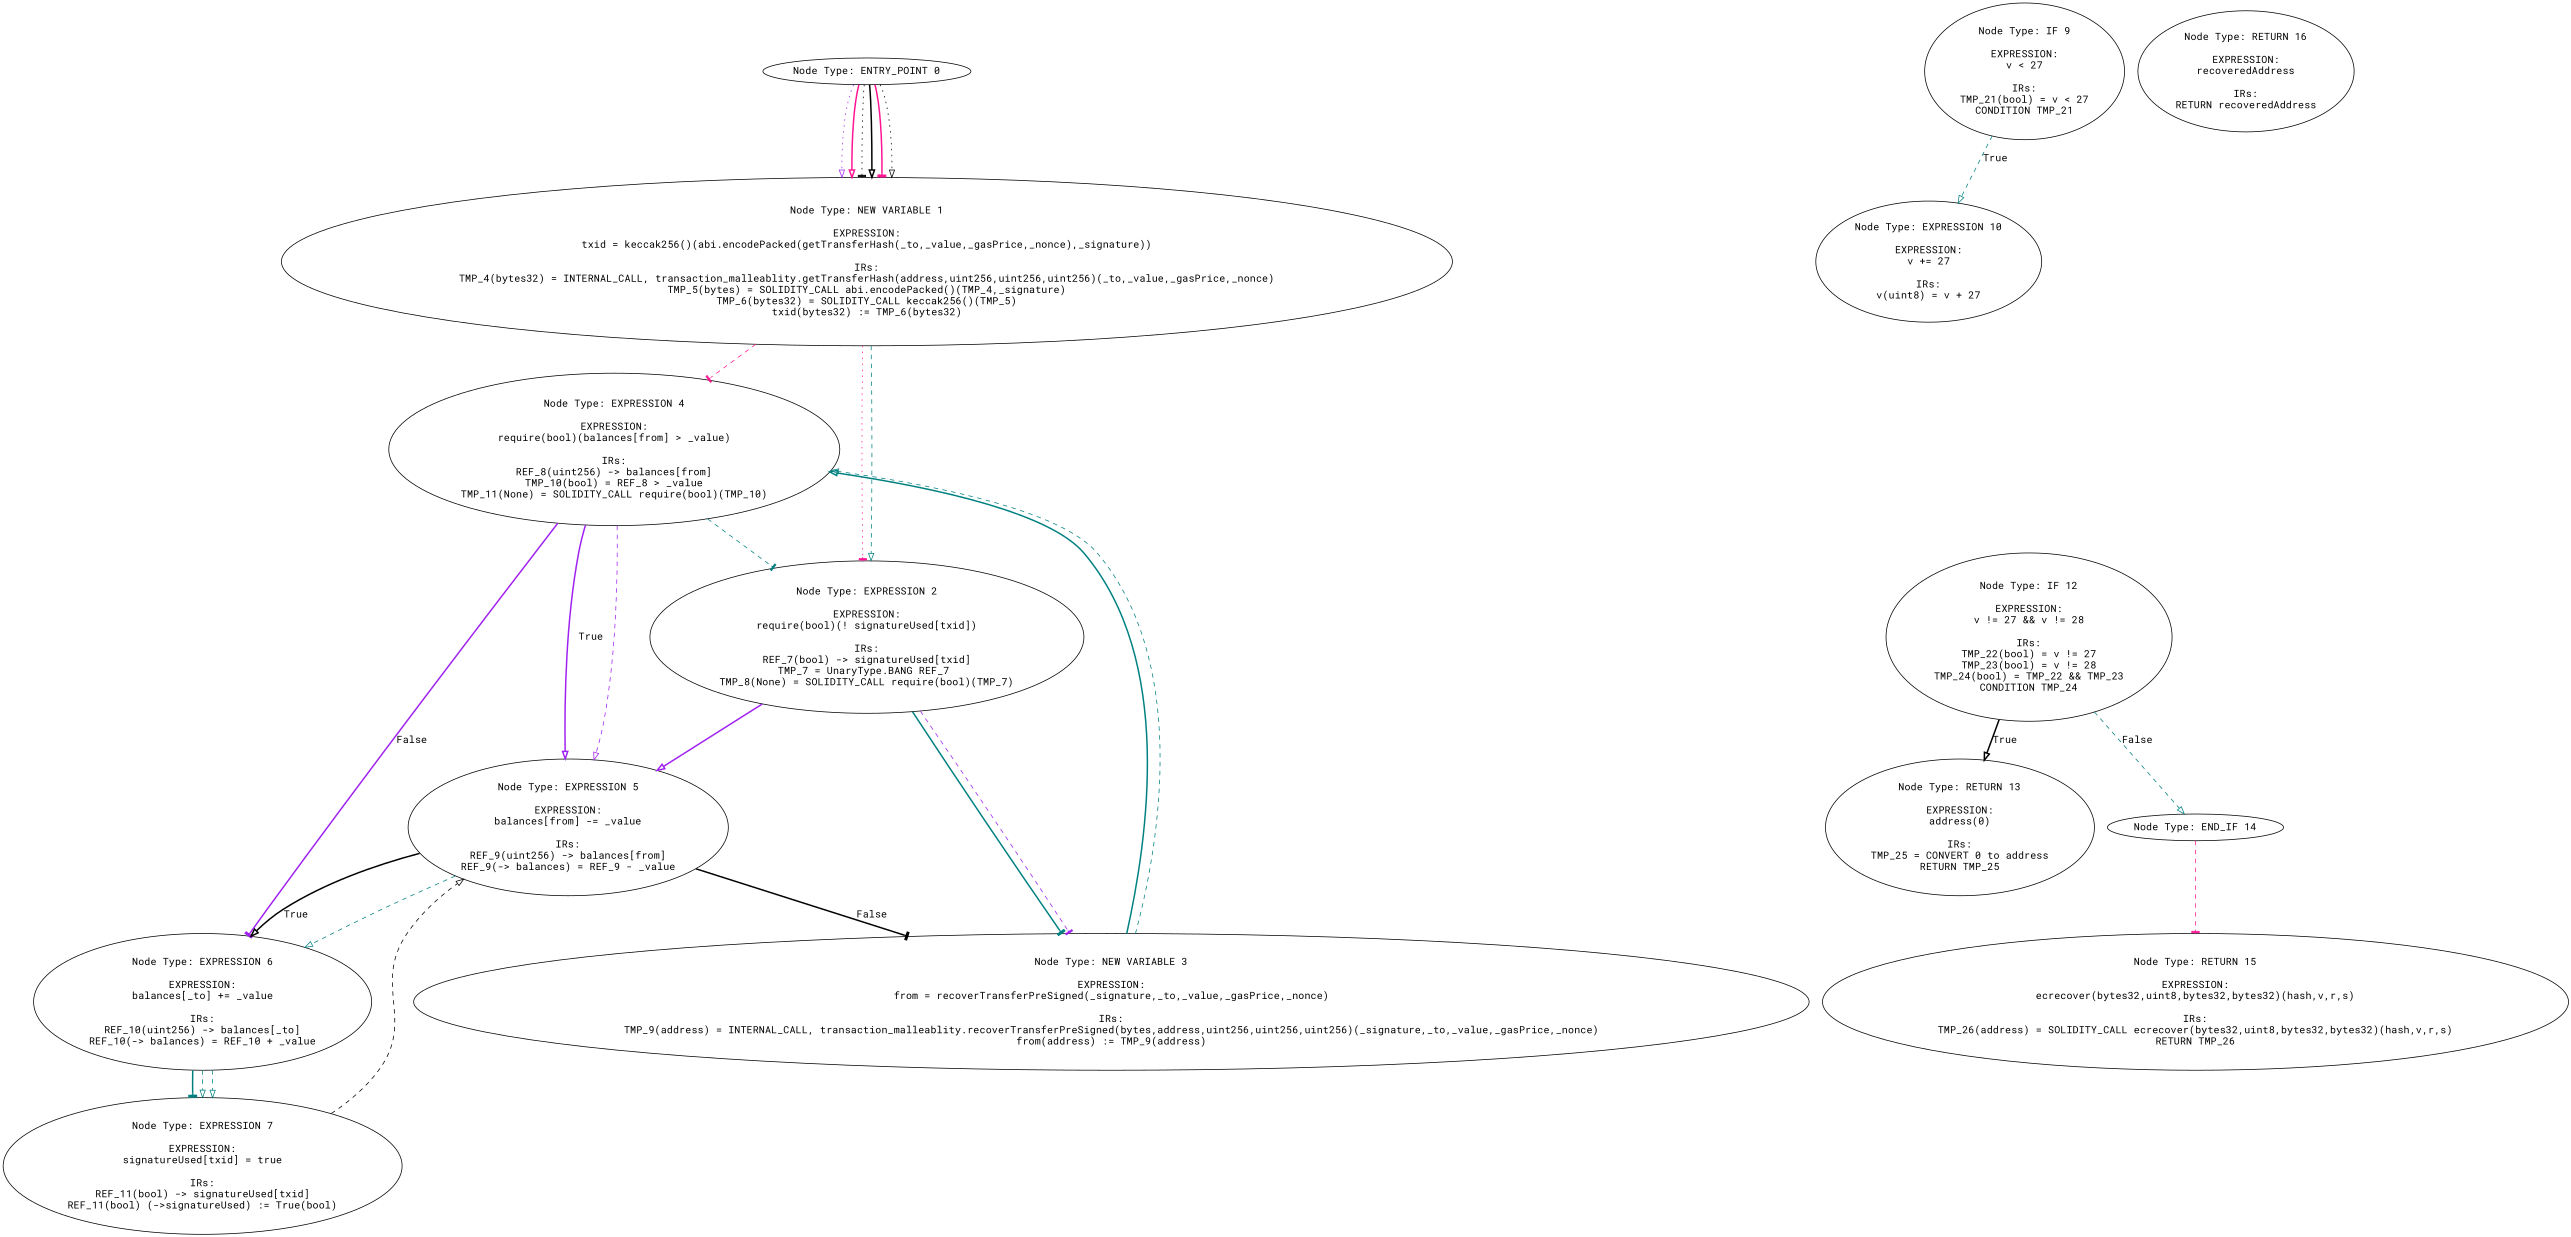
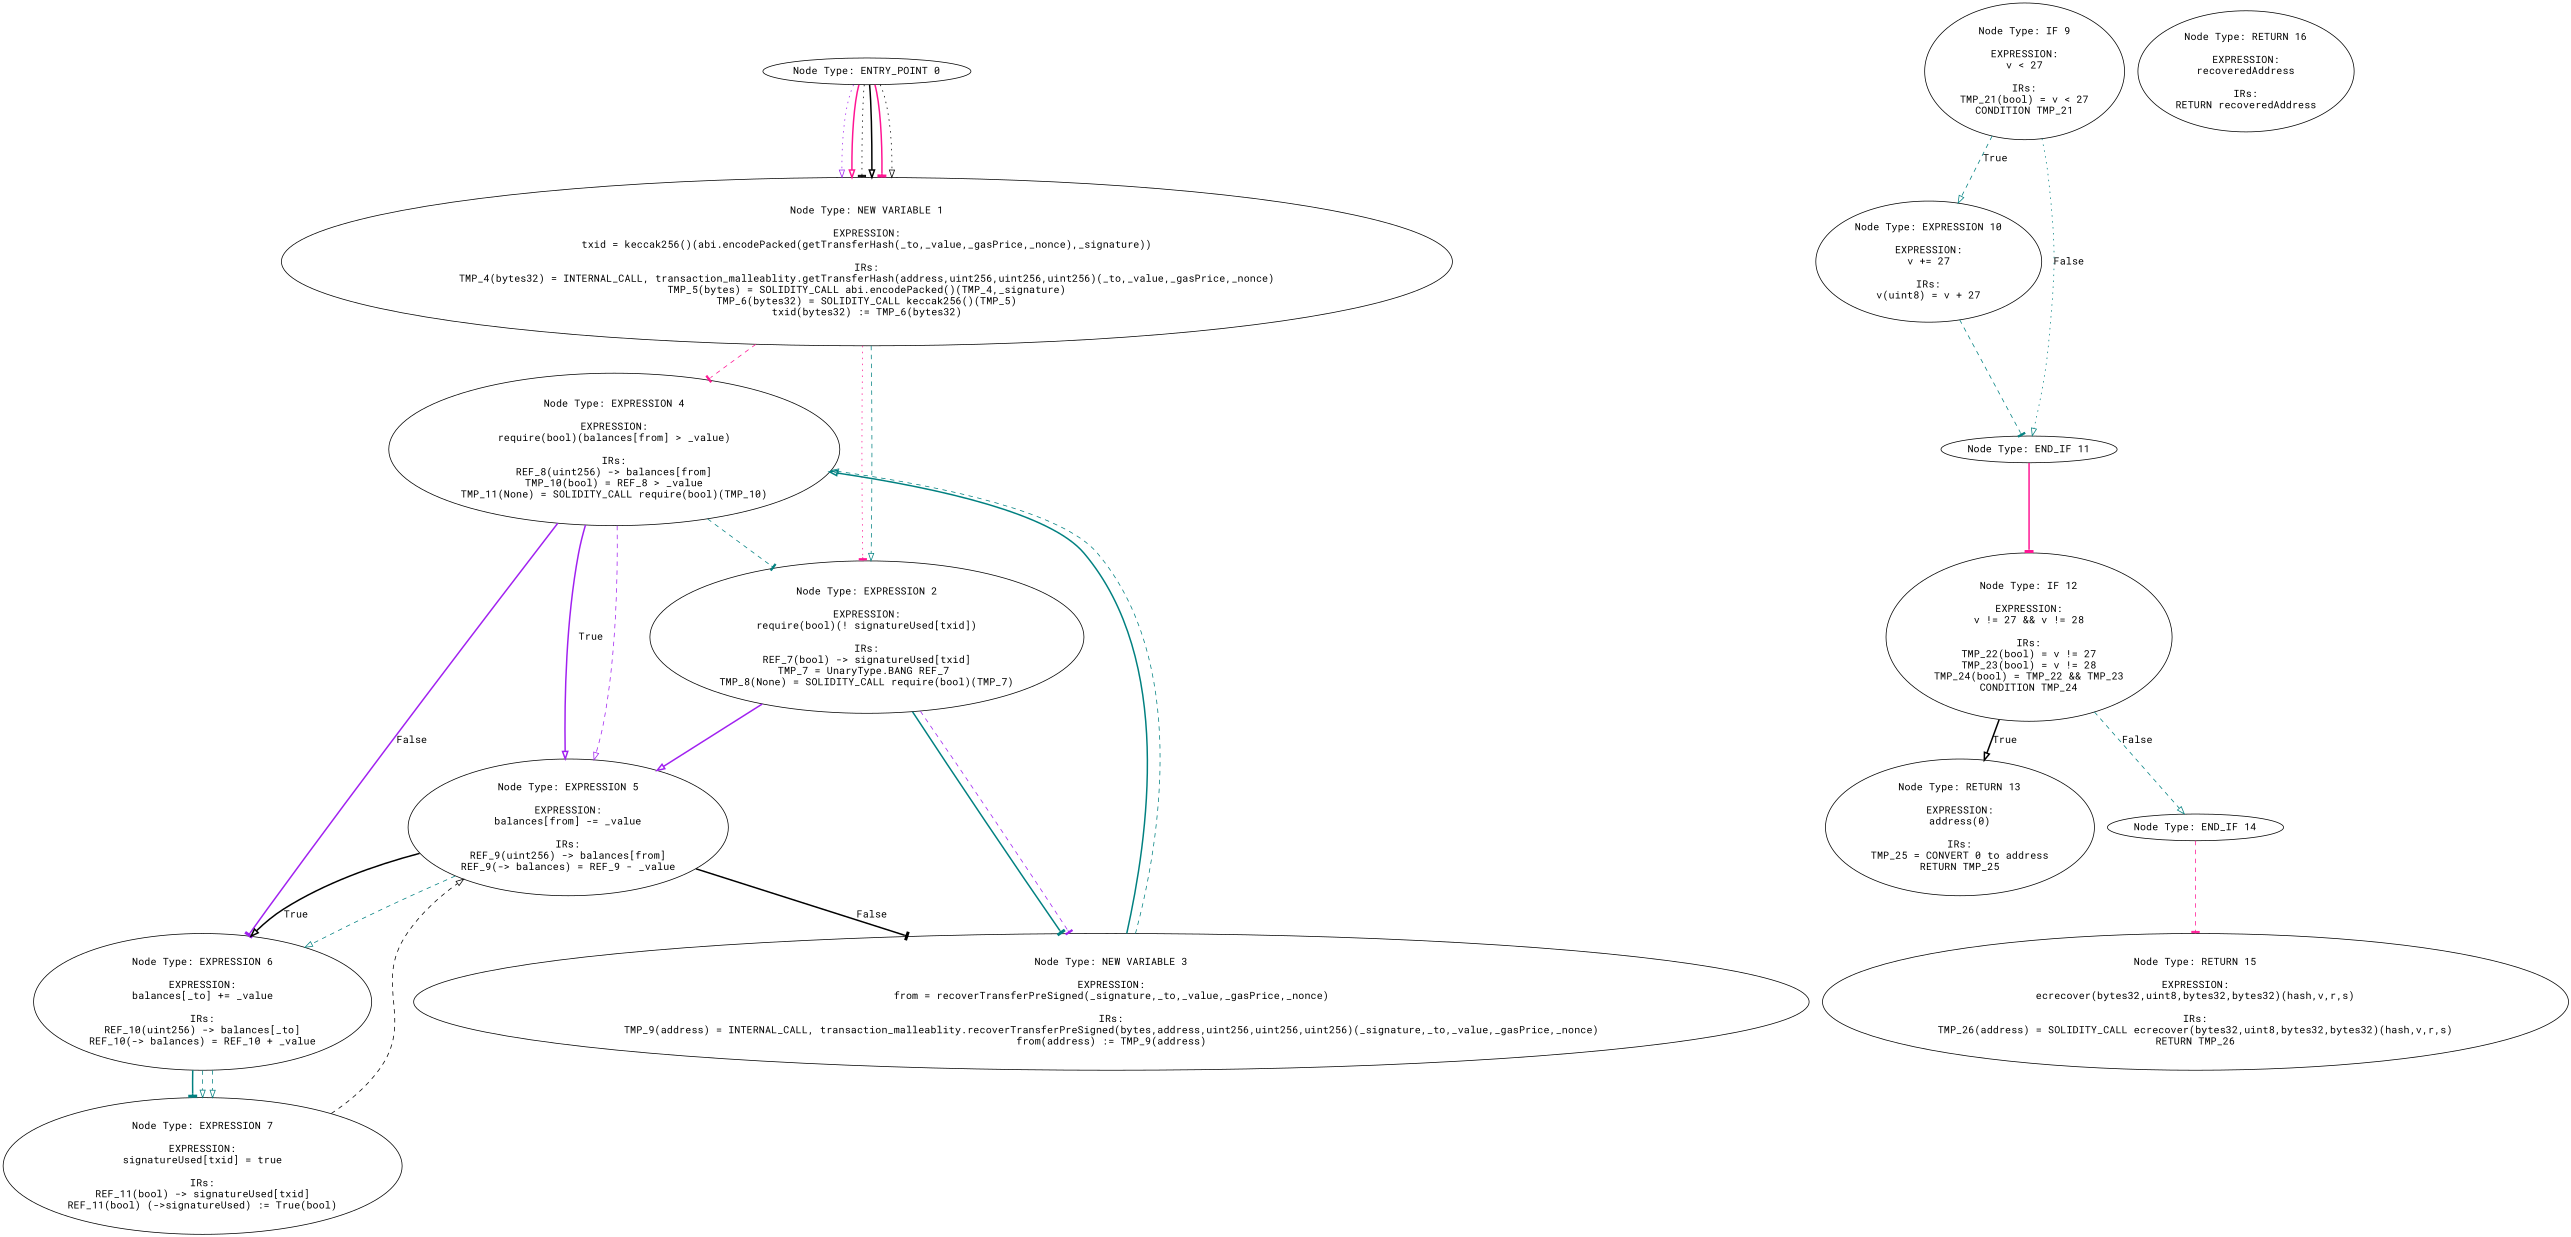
node "Node Type: END_IF 11": added
